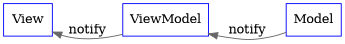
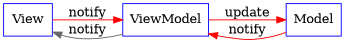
edge "View" -> "ViewModel": added, label "notify"
edge "ViewModel" -> "Model": added, label "update"
edge "Model" -> "ViewModel": color gray40 -> red
